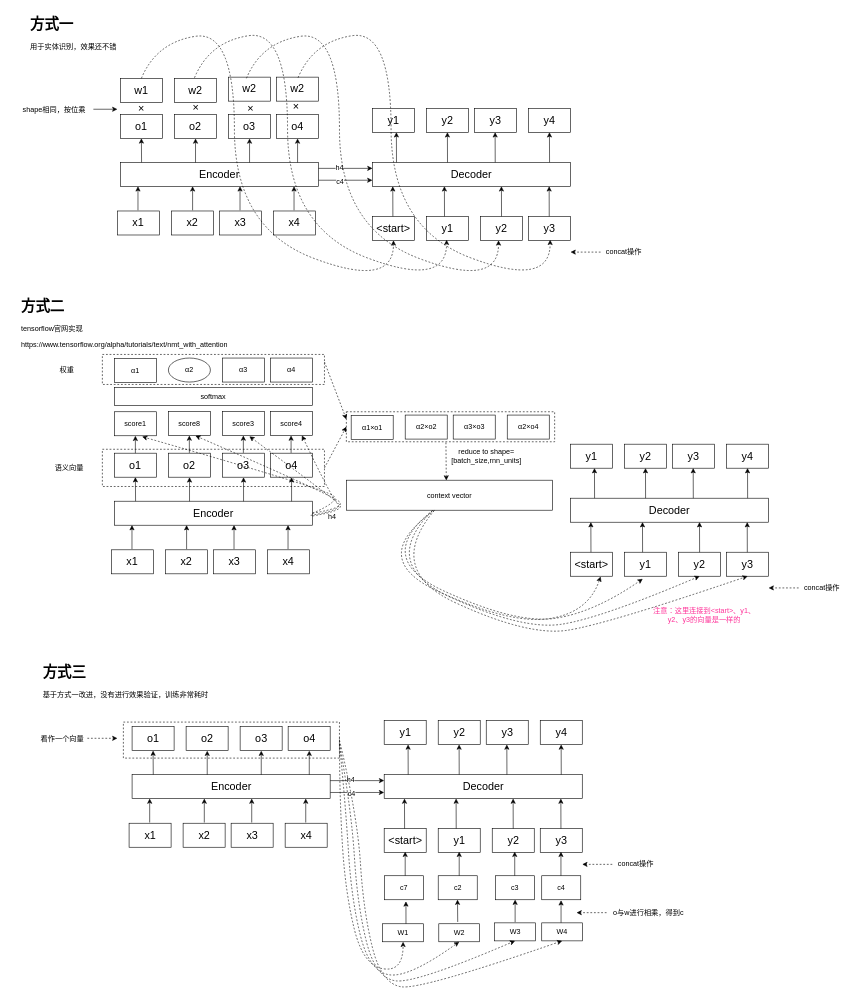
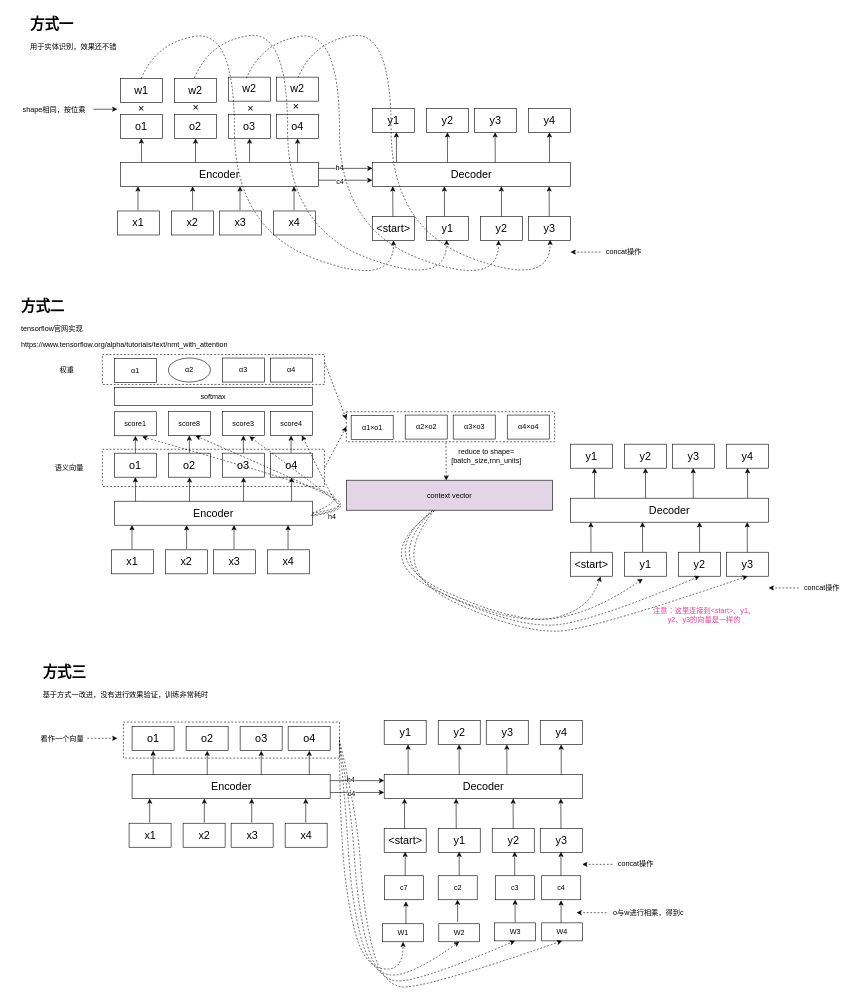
node "α2×o4": label "α2×o4" -> "α4×o4"
node "context vector": fillcolor #ffffff -> #e1d5e7
